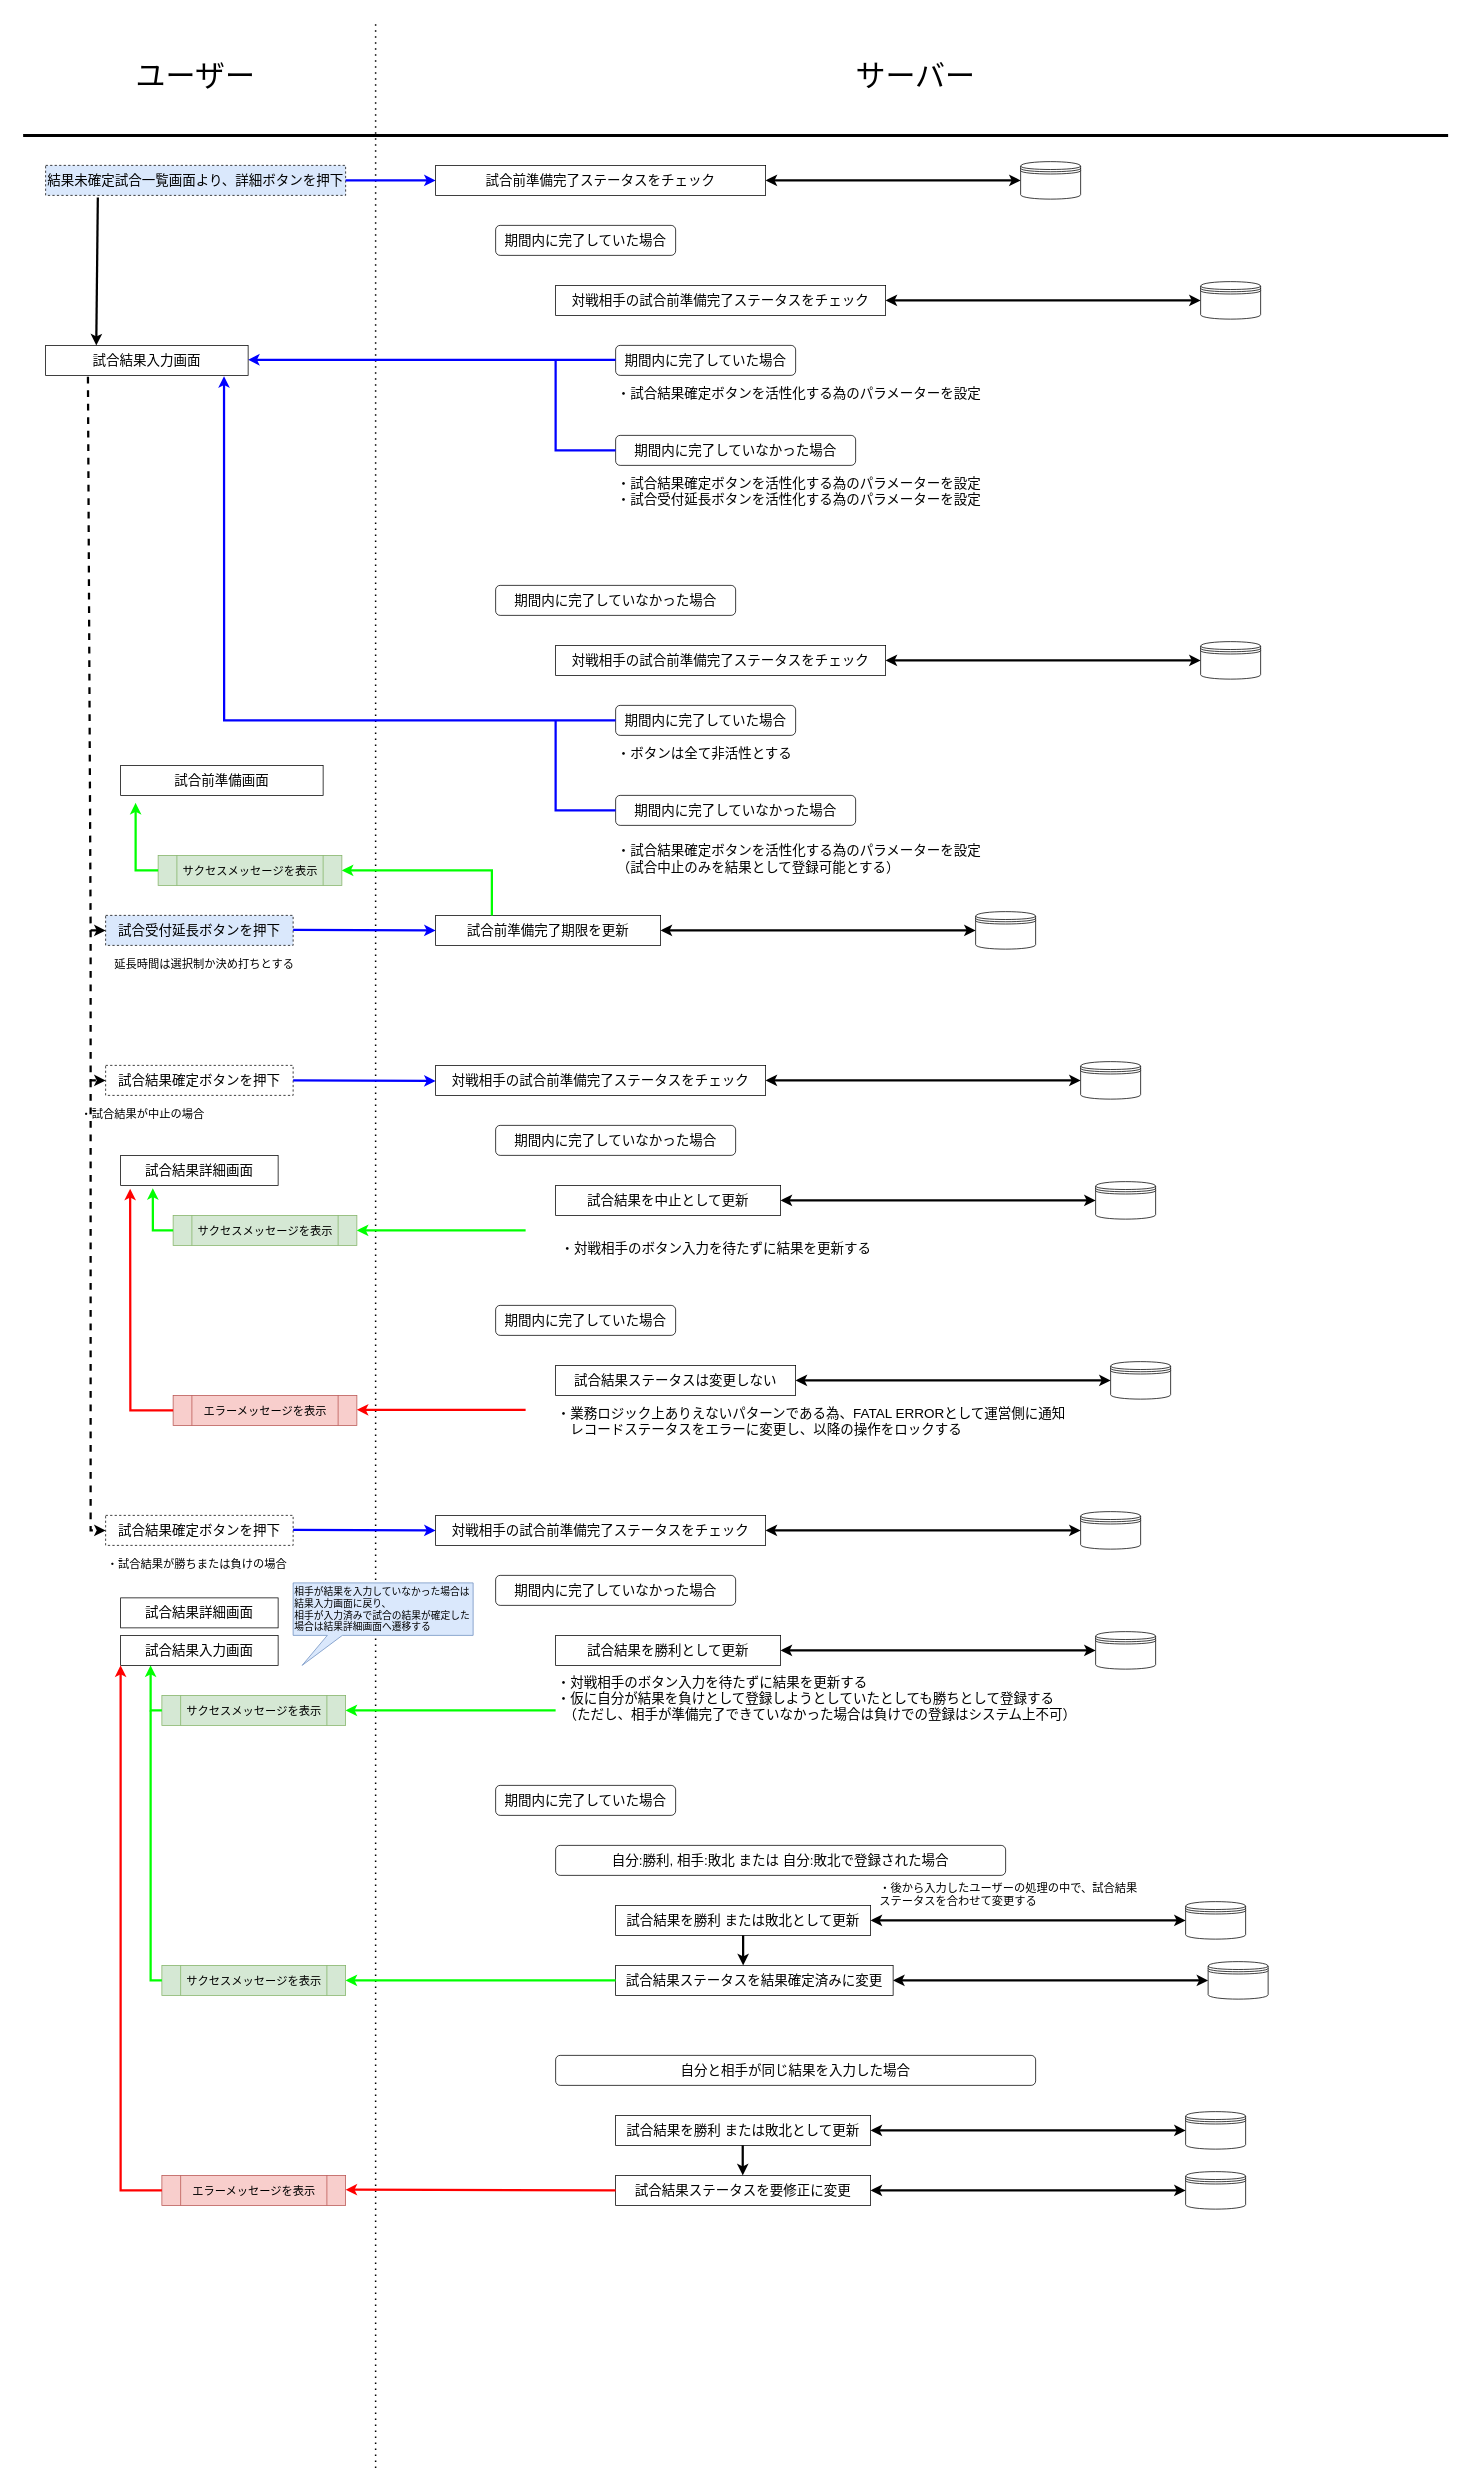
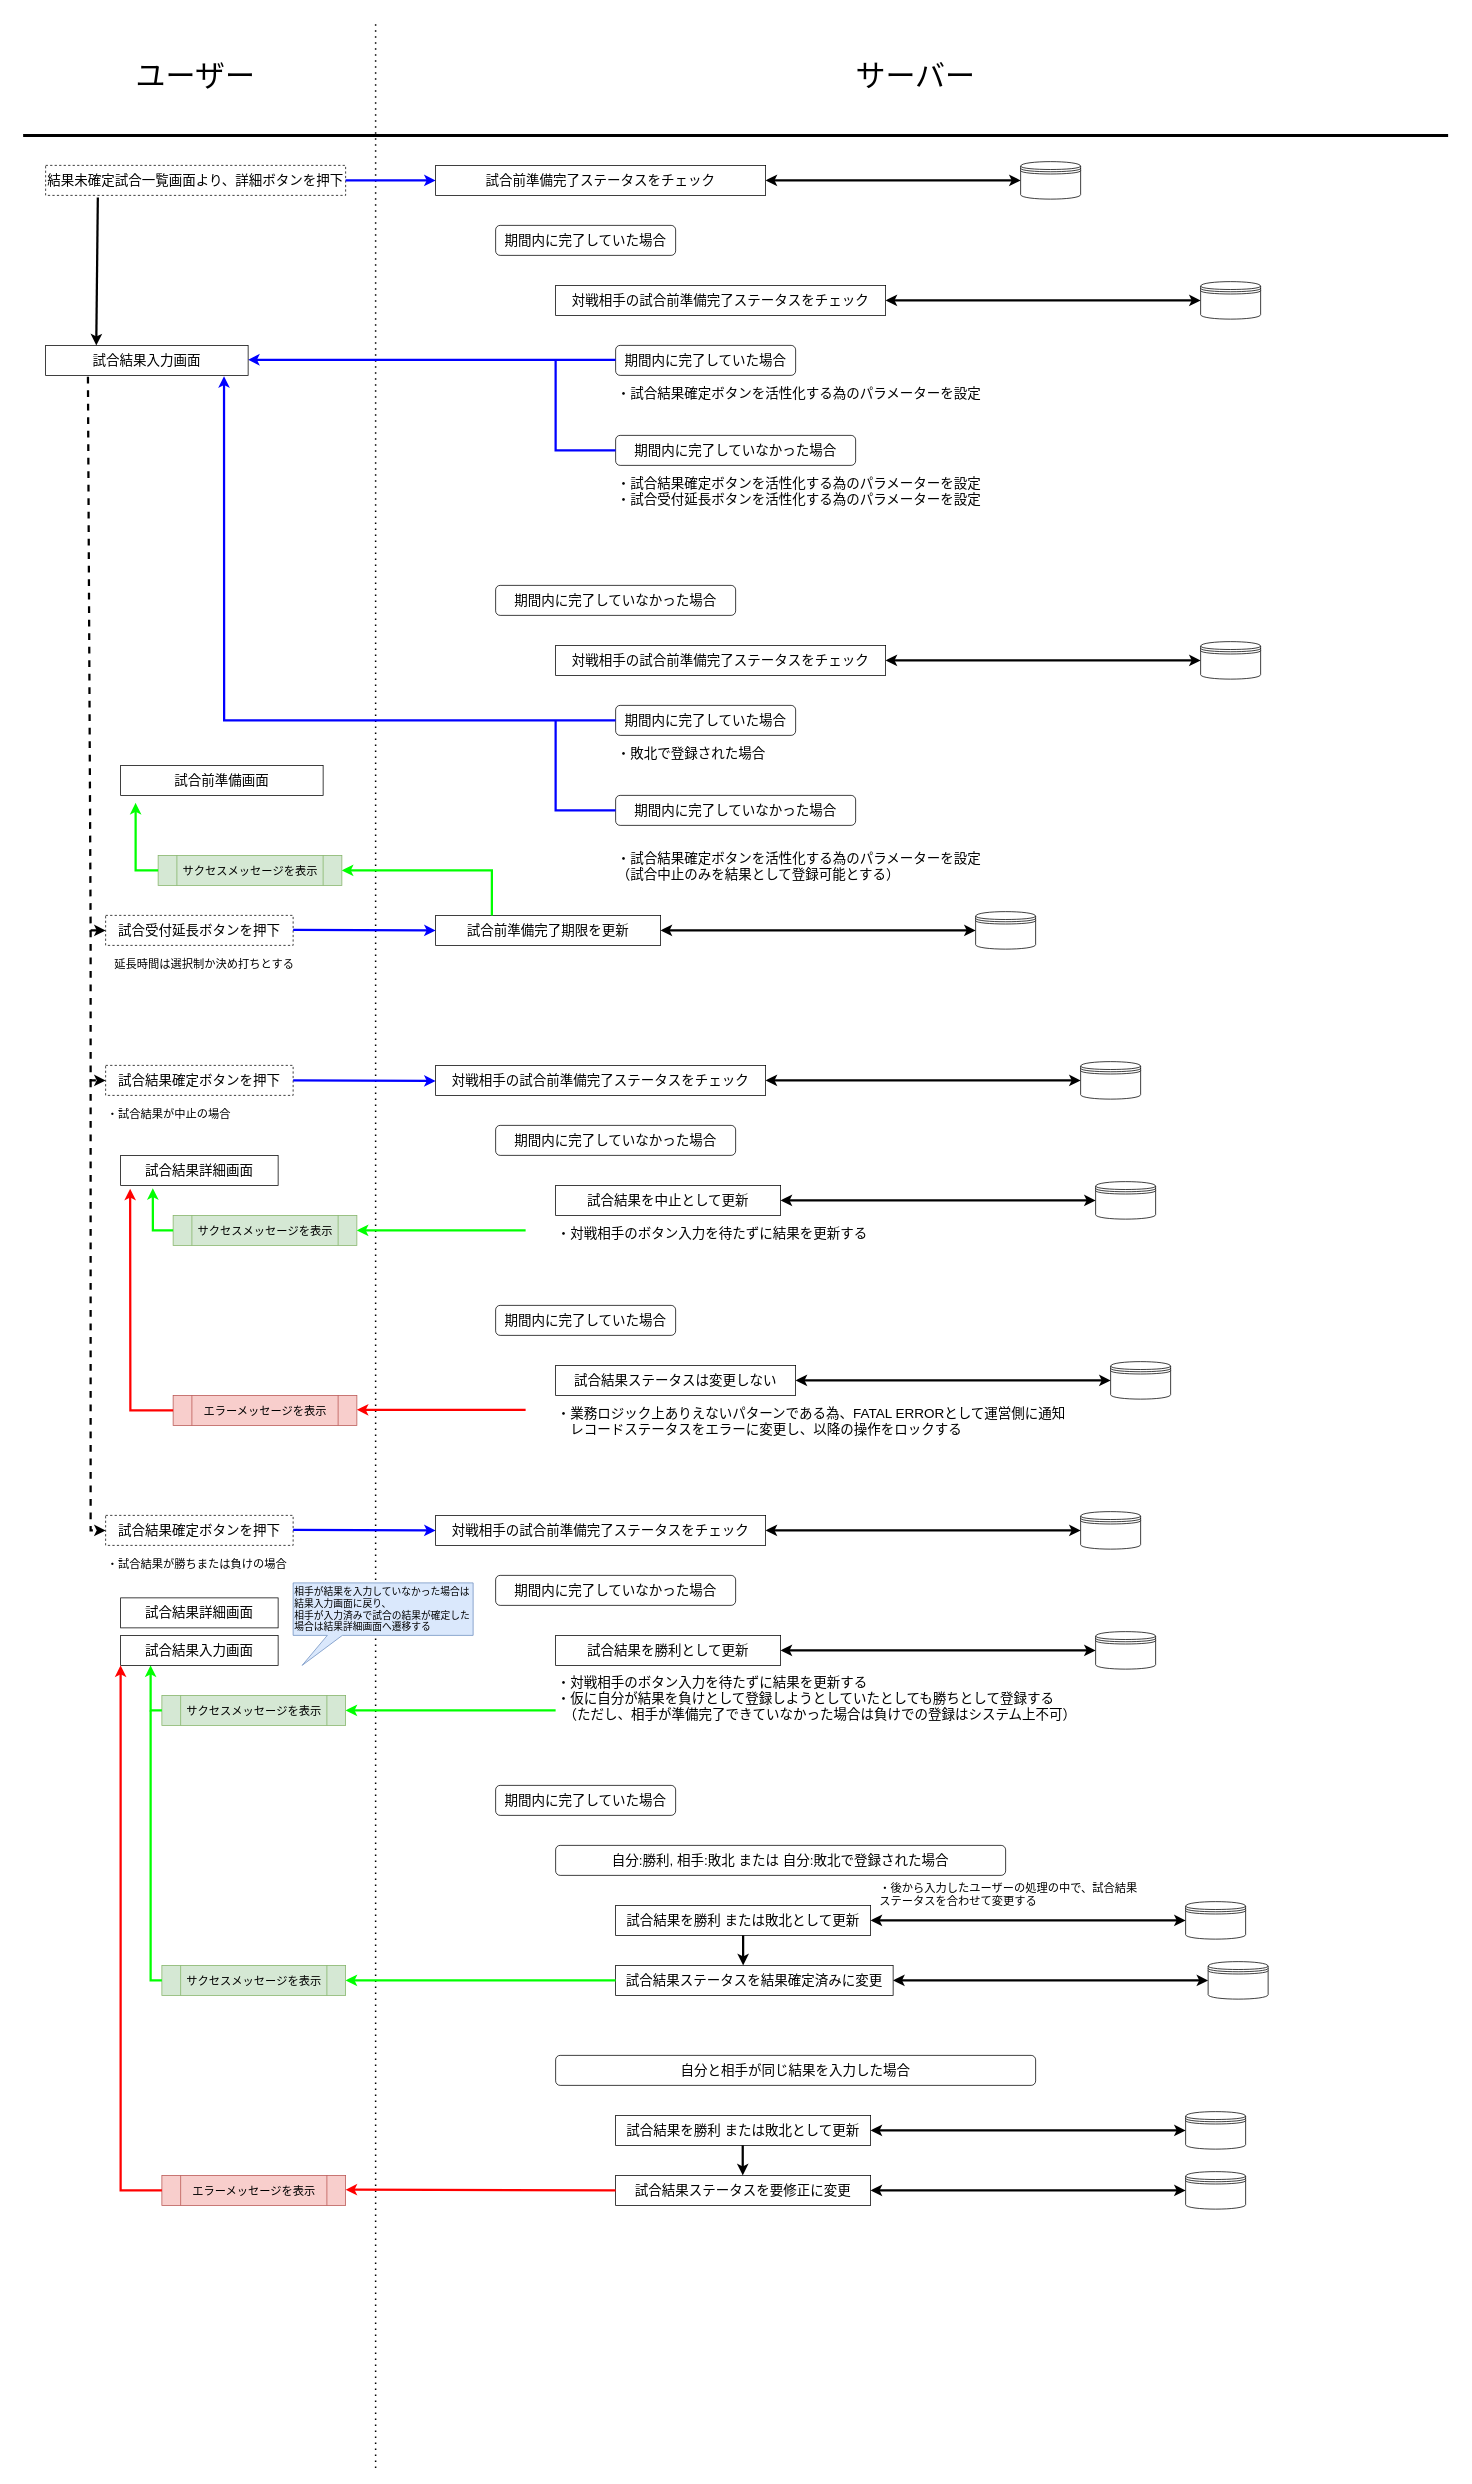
node "結果未確定試合一覧画面より、詳細ボタンを押下": fillcolor #dae8fc -> #ffffff
node "・ボタンは全て非活性とする": label "・ボタンは全て非活性とする" -> "・敗北で登録された場合"
node "・試合結果確定ボタンを活性化する為のパラメーターを設定 （試合中止のみを結果として登録可能とする）": moved (837, 859) -> (837, 867)
node "試合受付延長ボタンを押下": fillcolor #dae8fc -> #ffffff
node "・試合結果が中止の場合": moved (188, 1114) -> (214, 1114)
node "・対戦相手のボタン入力を待たずに結果を更新する": moved (724, 1249) -> (720, 1234)
